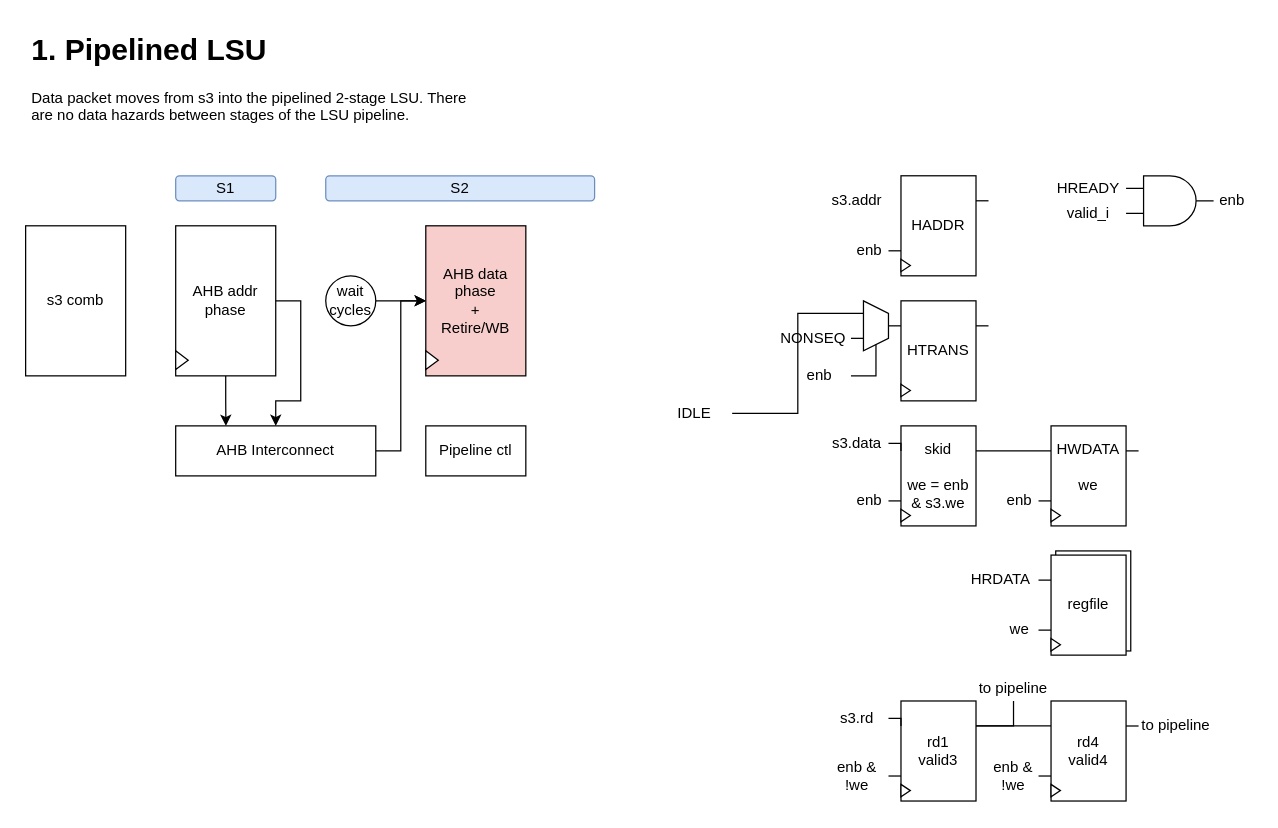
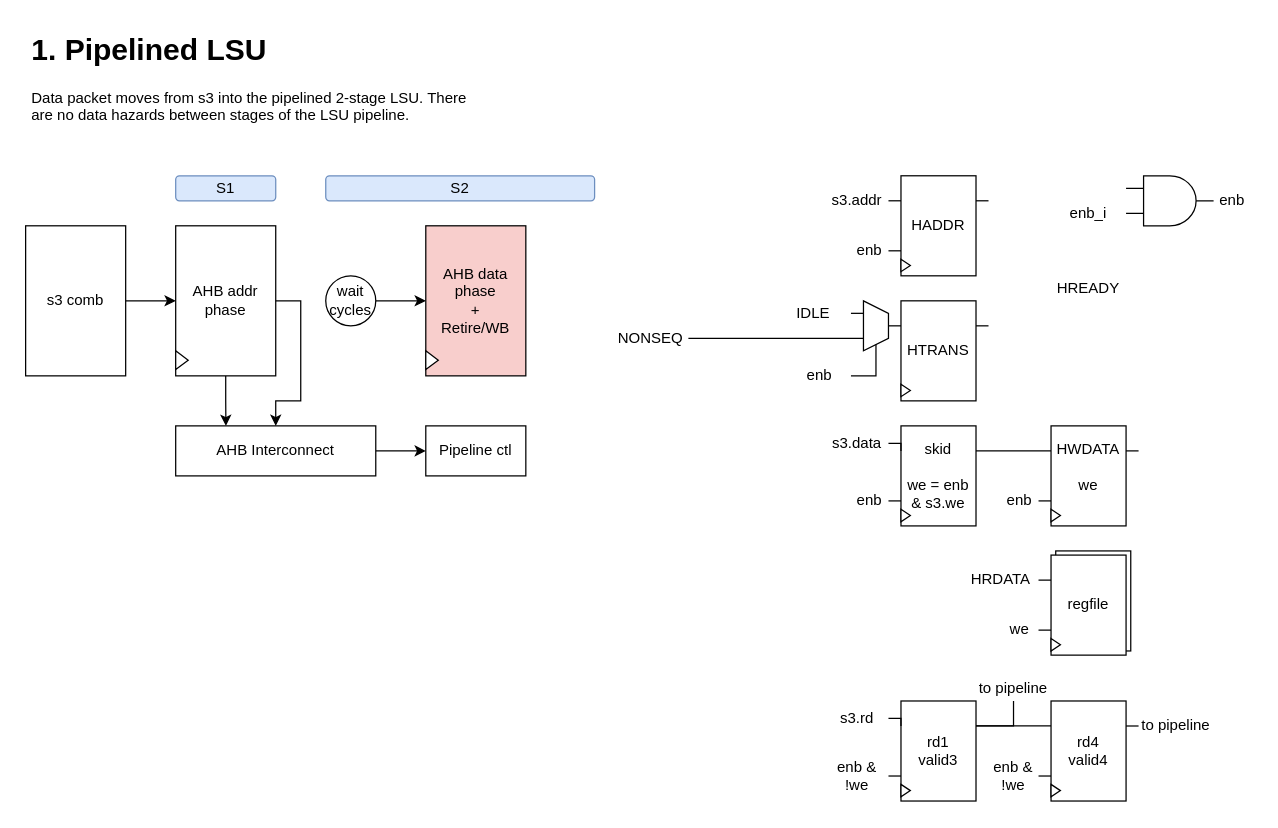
node "HREADY": moved (1088, 188) -> (1088, 288)
edge "s3.addr" -- "HADDR": added
node "valid_i": label "valid_i" -> "enb_i"
edge "s3 comb" -> "AHB addr phase": added
node "NONSEQ": moved (813, 338) -> (651, 338)
edge "AHB Interconnect" -> "AHB data phase + Retire/WB": now "AHB Interconnect" -> "Pipeline ctl"
node "IDLE": moved (694, 413) -> (813, 313)
